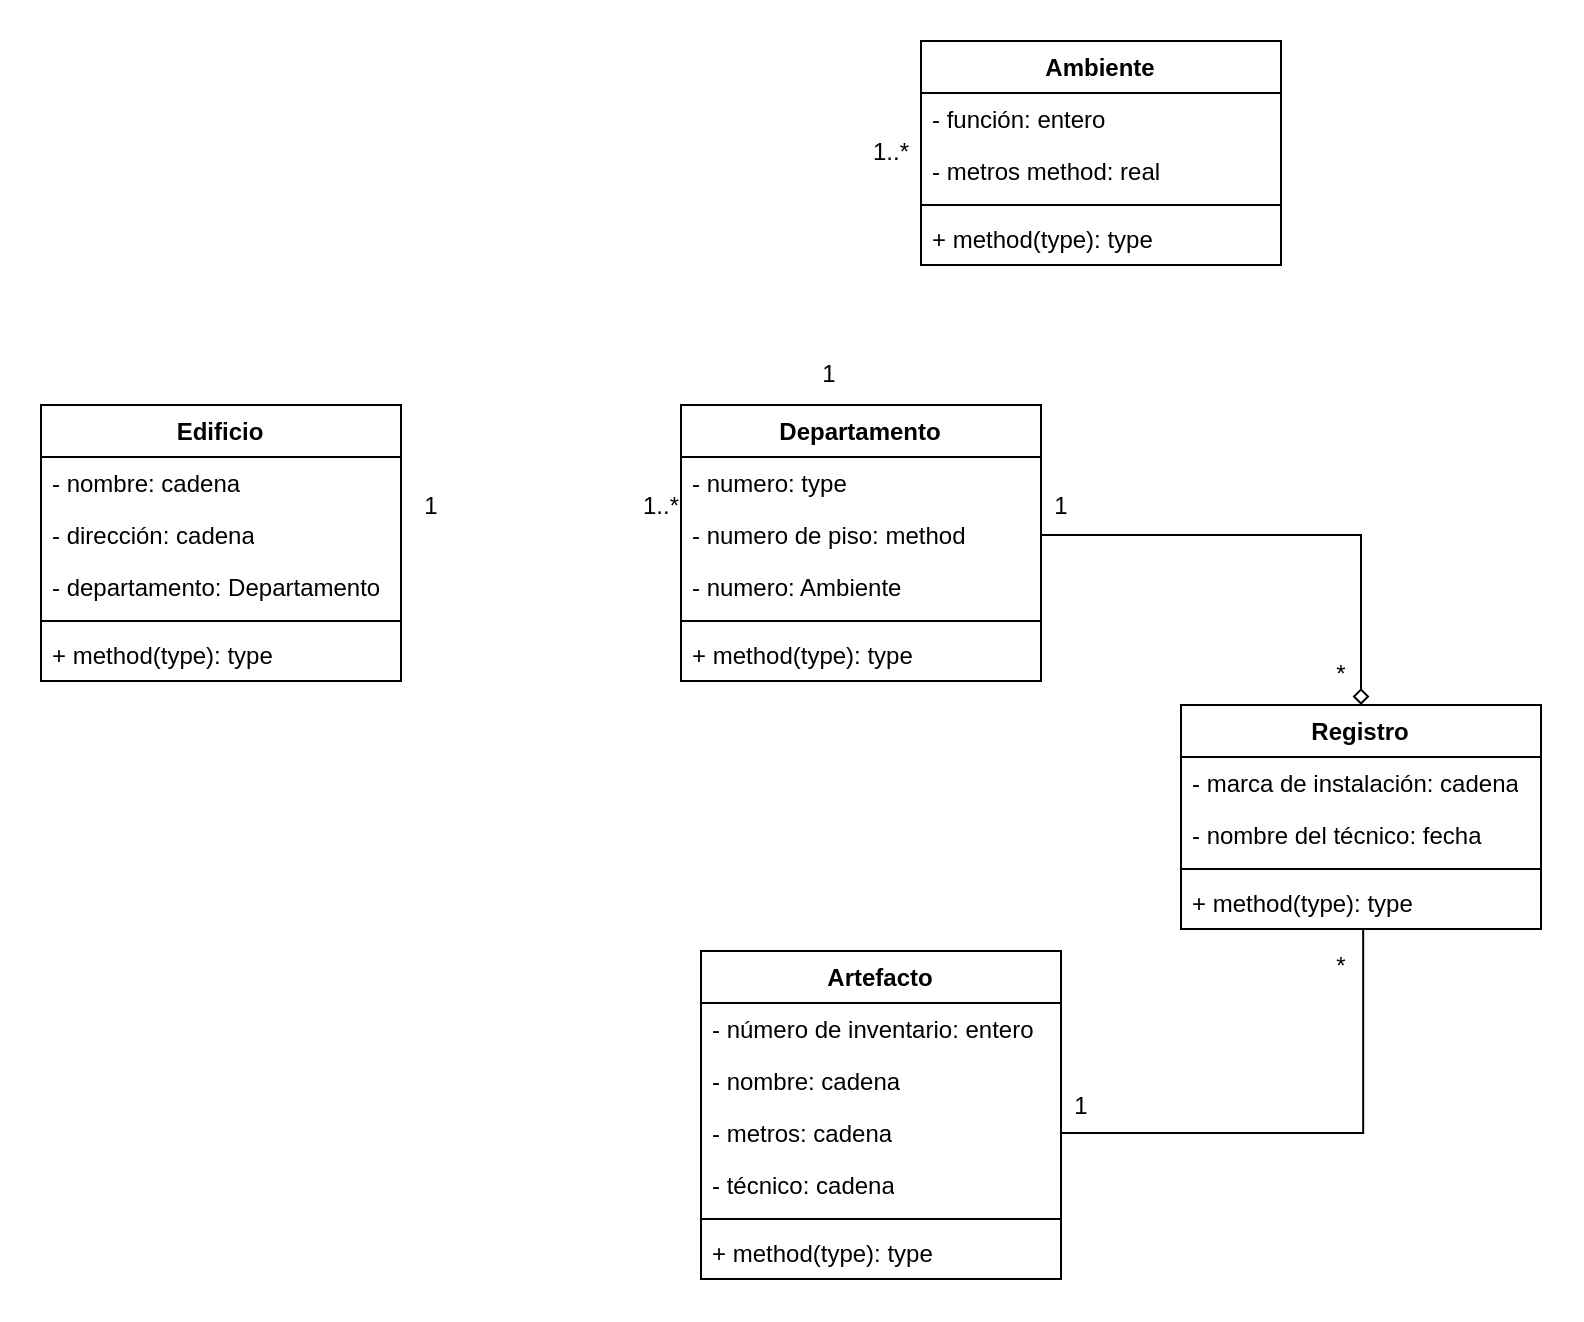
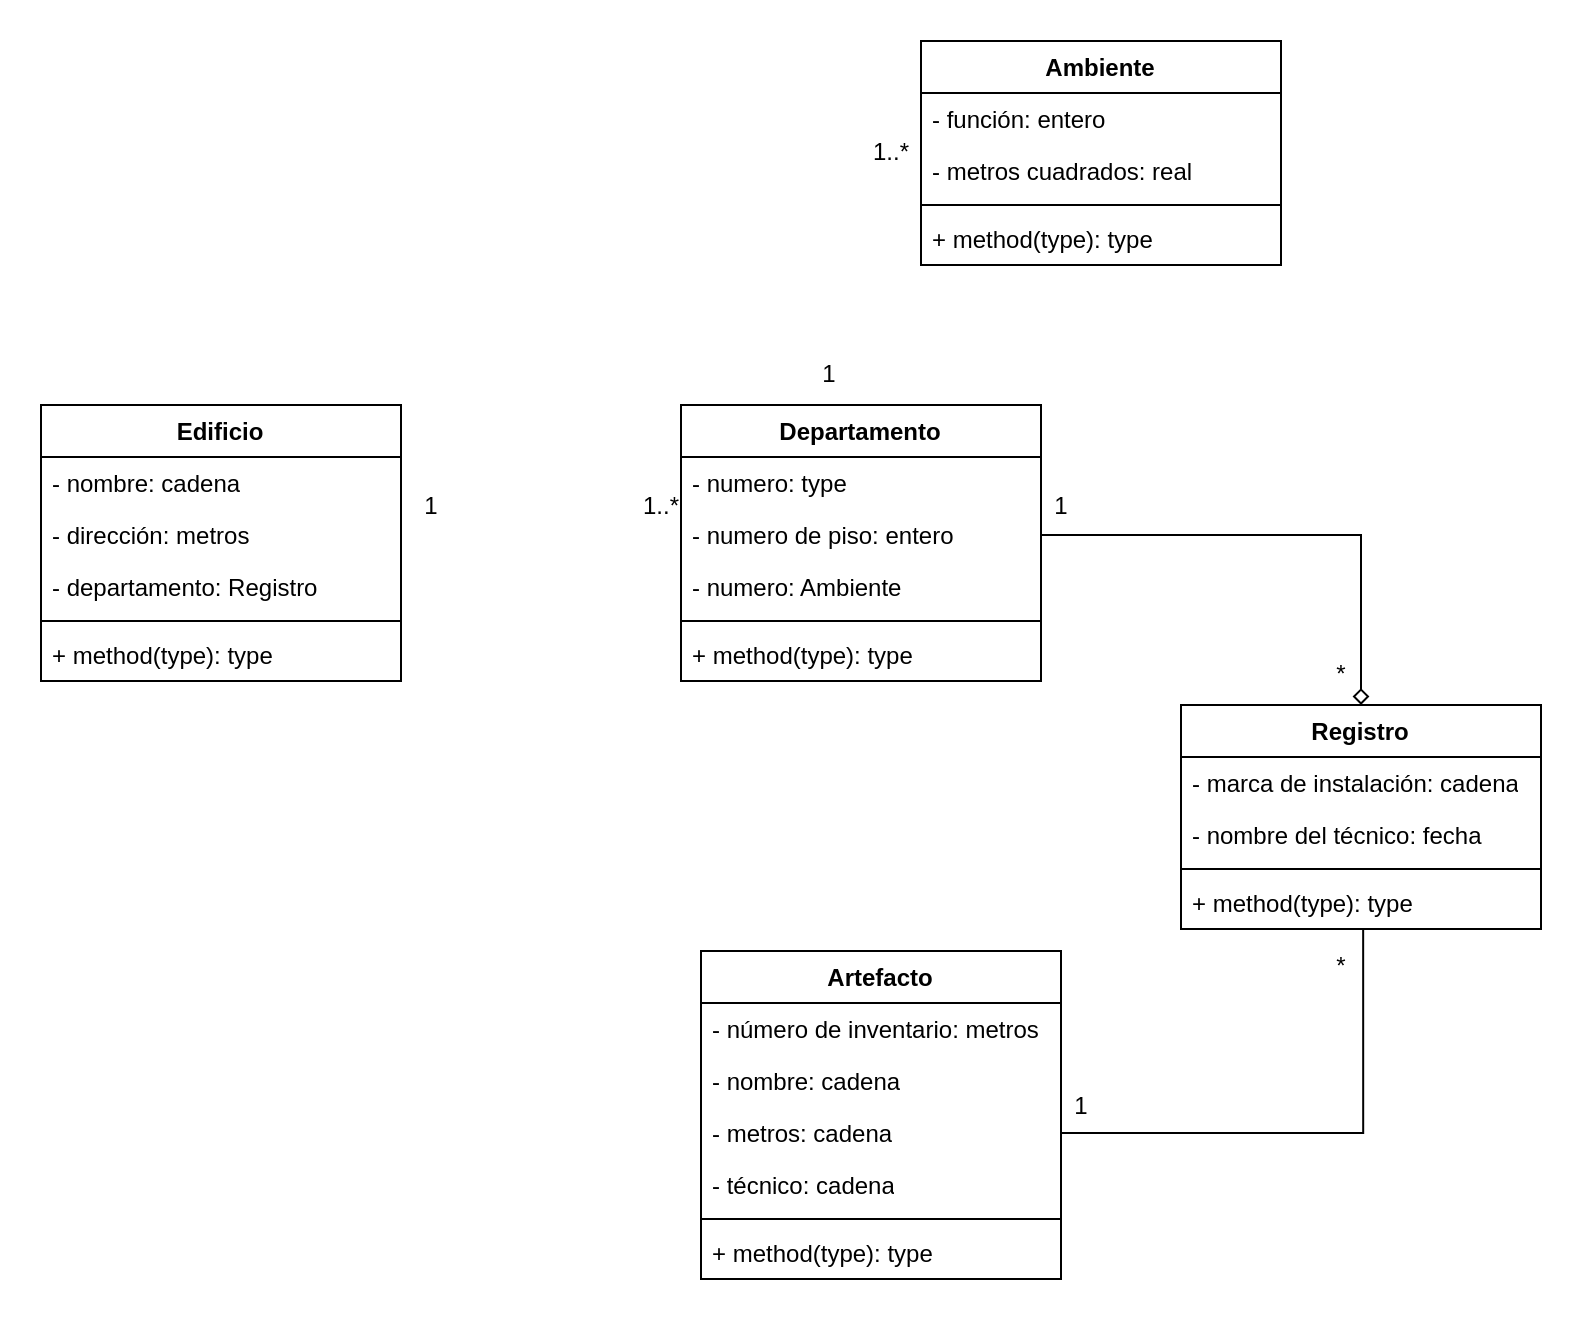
node "- metros method: real": label "- metros method: real" -> "- metros cuadrados: real"
node "- dirección: cadena": label "- dirección: cadena" -> "- dirección: metros"
node "- numero de piso: method": label "- numero de piso: method" -> "- numero de piso: entero"
node "- departamento: Departamento": label "- departamento: Departamento" -> "- departamento: Registro"
node "- número de inventario: entero": label "- número de inventario: entero" -> "- número de inventario: metros"
